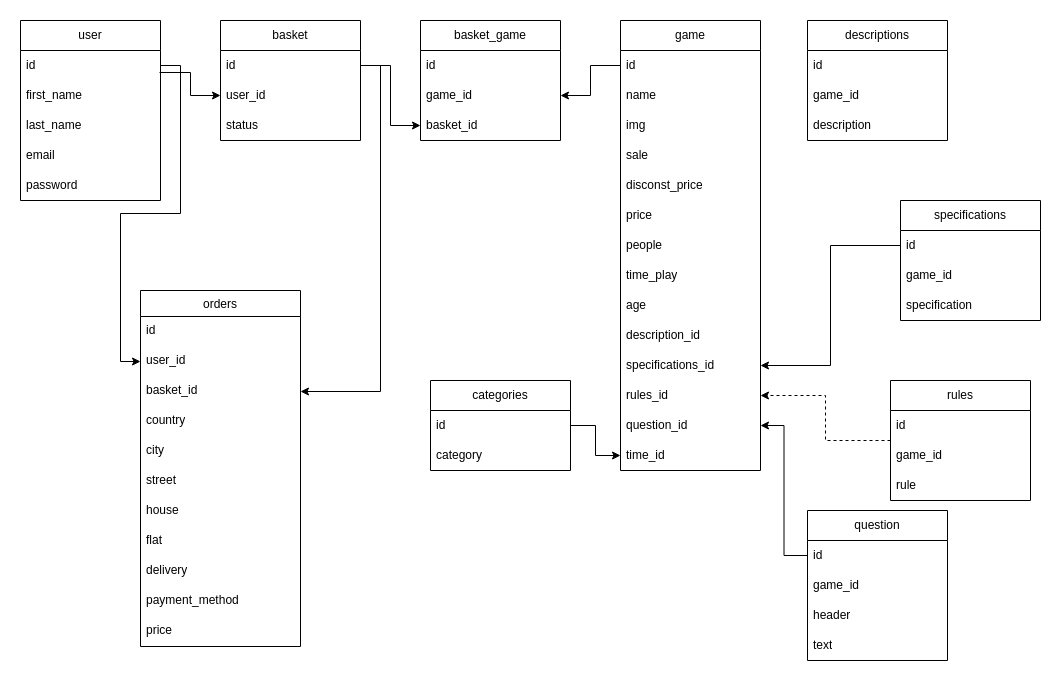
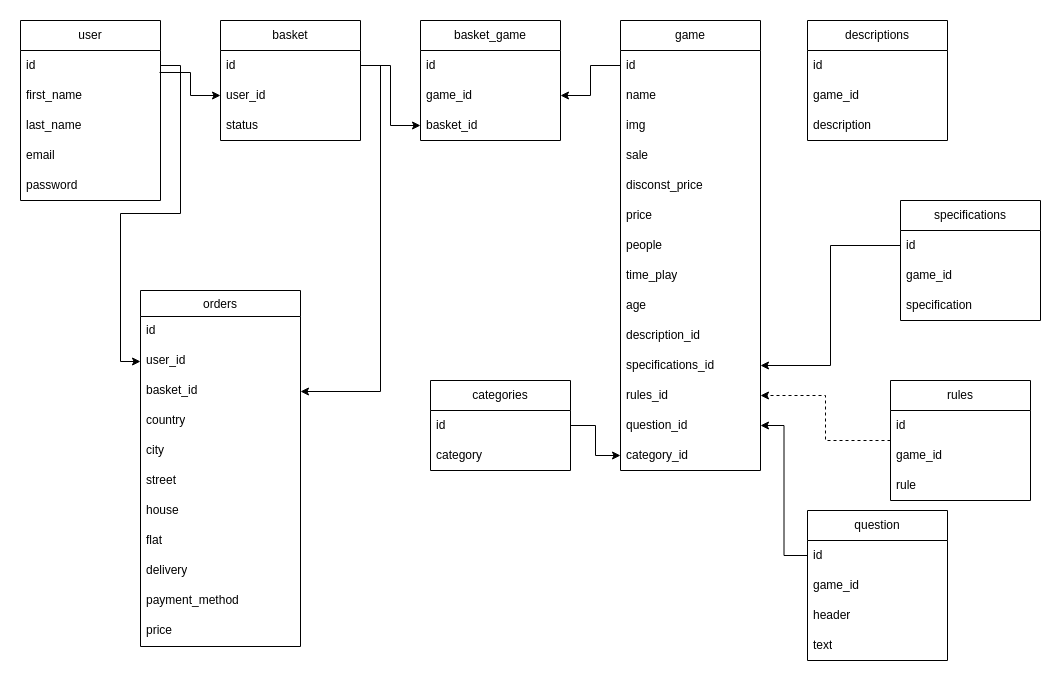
node "time_id": label "time_id" -> "category_id"
